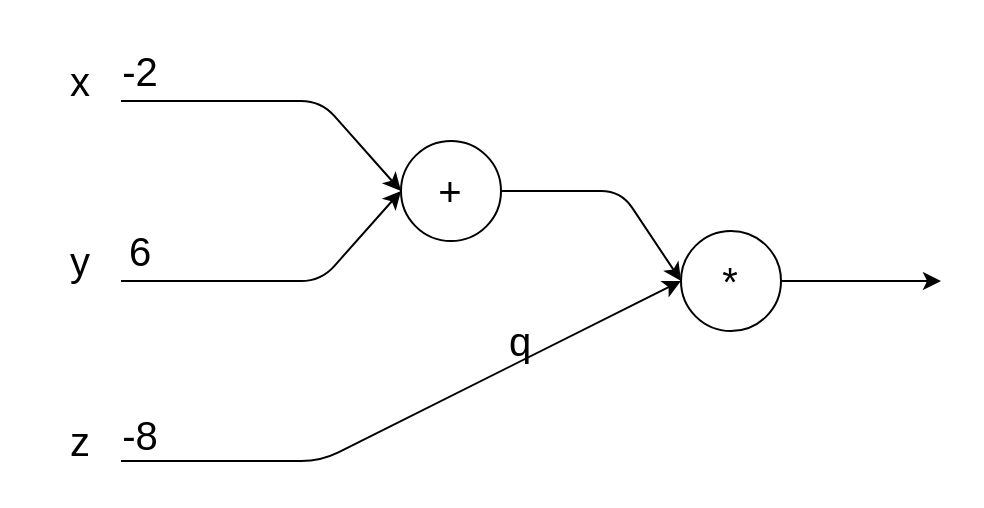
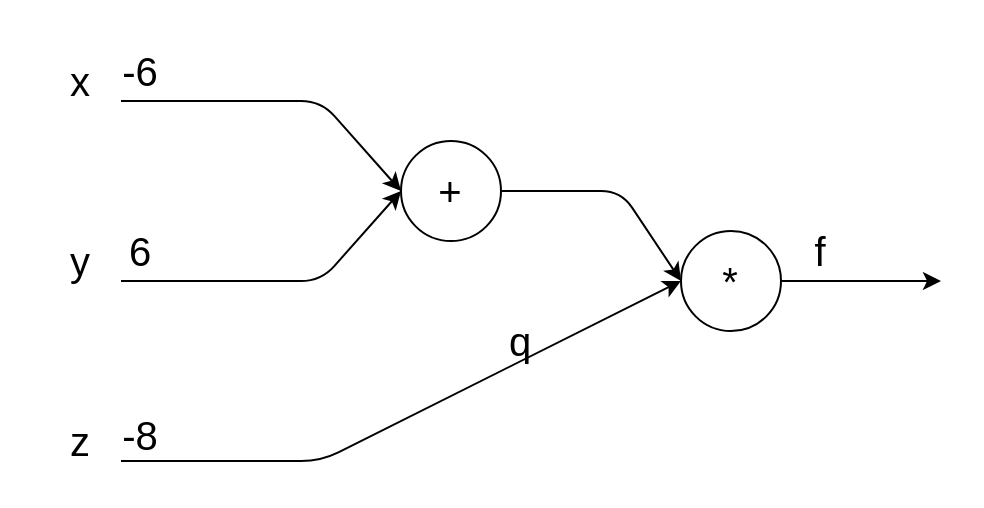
node "-2": label "-2" -> "-6"
node "f": added
